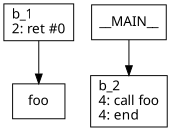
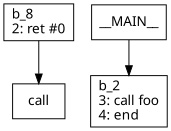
node "b_1 2: ret #0": label "b_1 2: ret #0" -> "b_8 2: ret #0"
node "foo": label "foo" -> "call"
node "b_2 4: call foo 4: end": label "b_2 4: call foo 4: end" -> "b_2 3: call foo 4: end"
